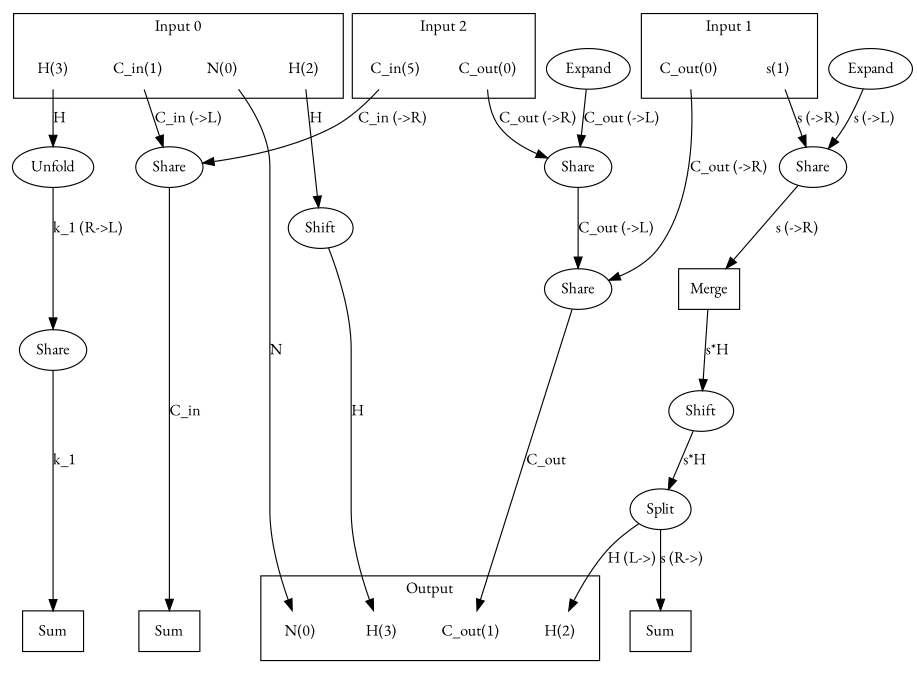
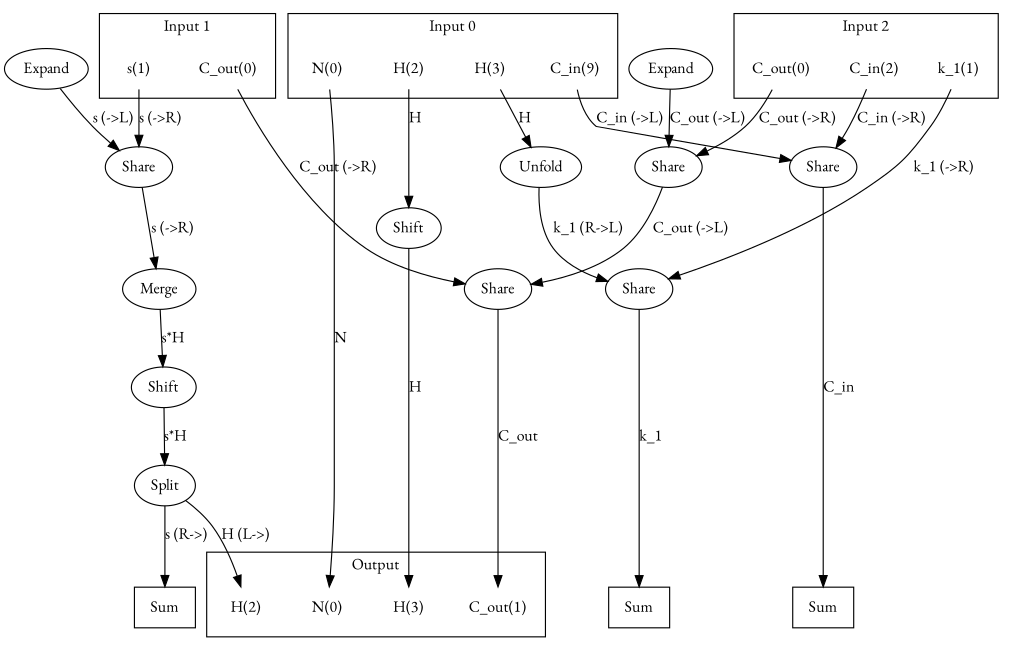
node "C_in(1)": label "C_in(1)" -> "C_in(9)"
node "C_in(5)": label "C_in(5)" -> "C_in(2)"
node "k_1(1)": added
node "Merge": shape box -> ellipse
